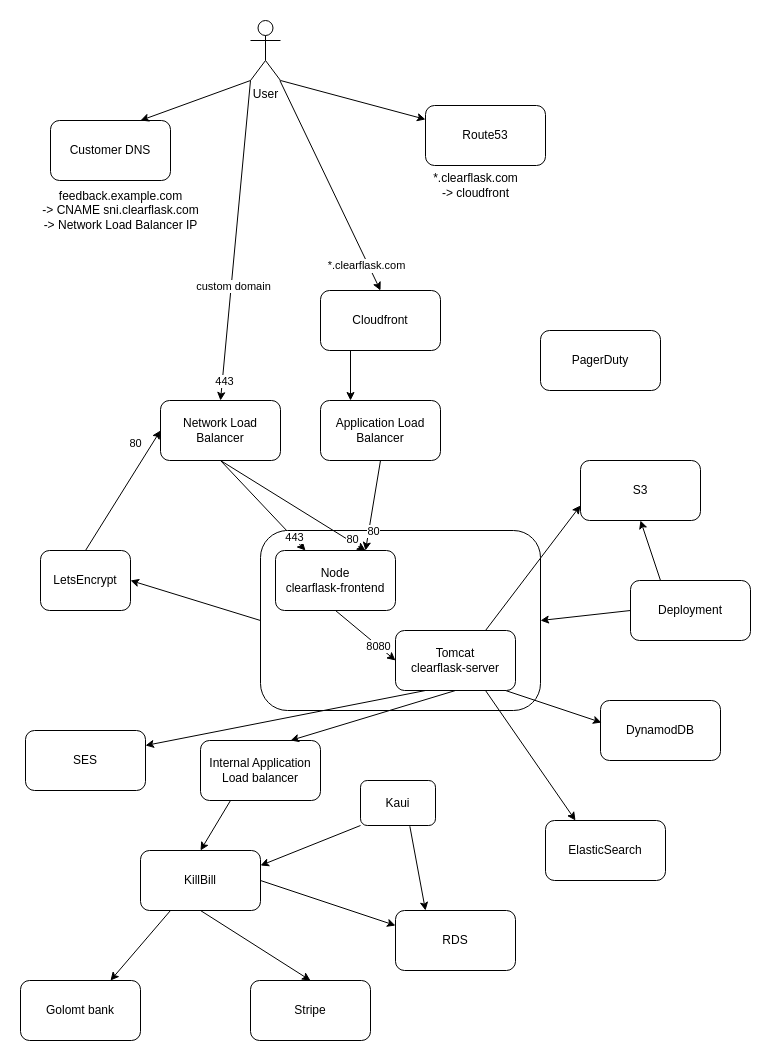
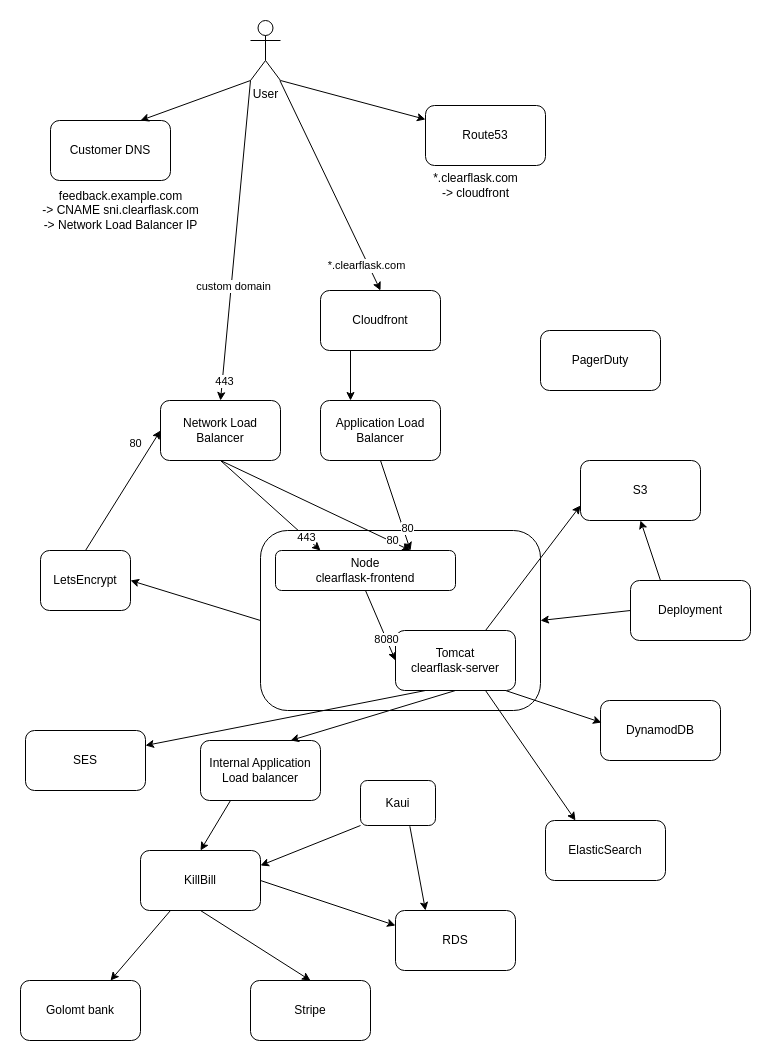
node "Node clearflask-frontend": size 120x60 -> 180x40
